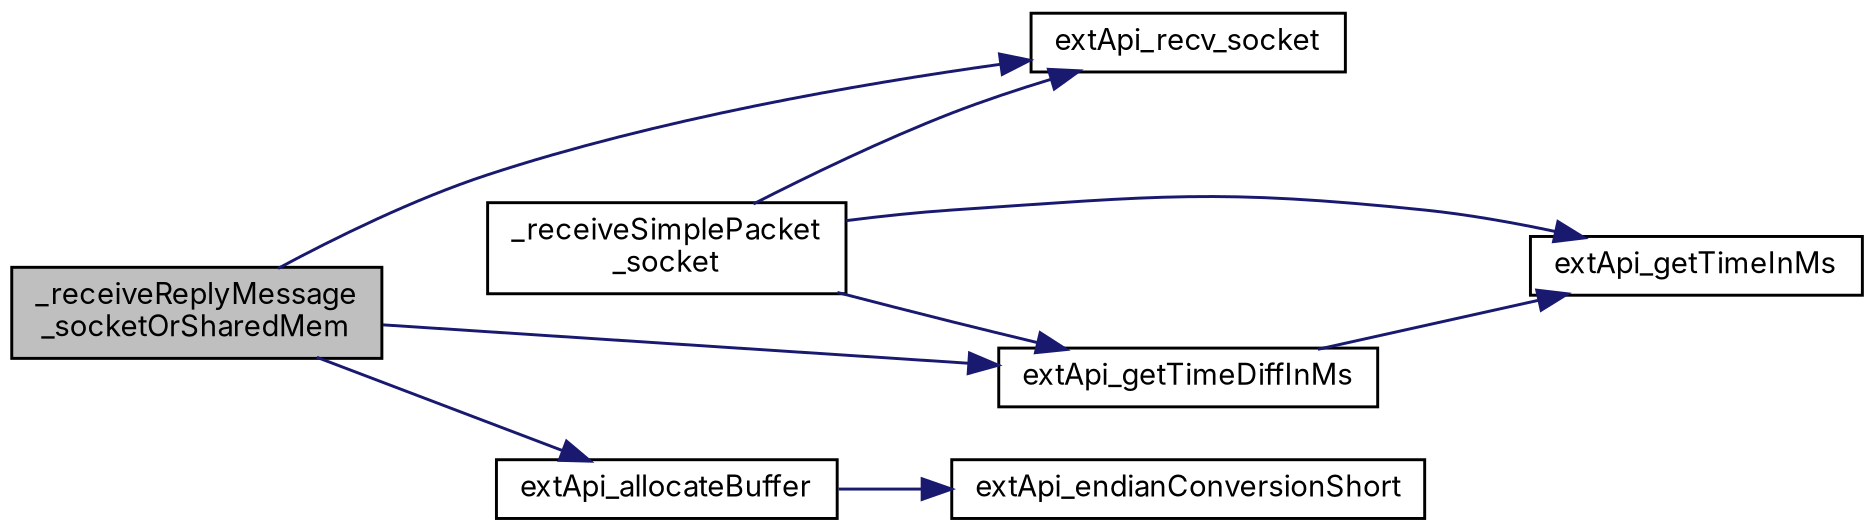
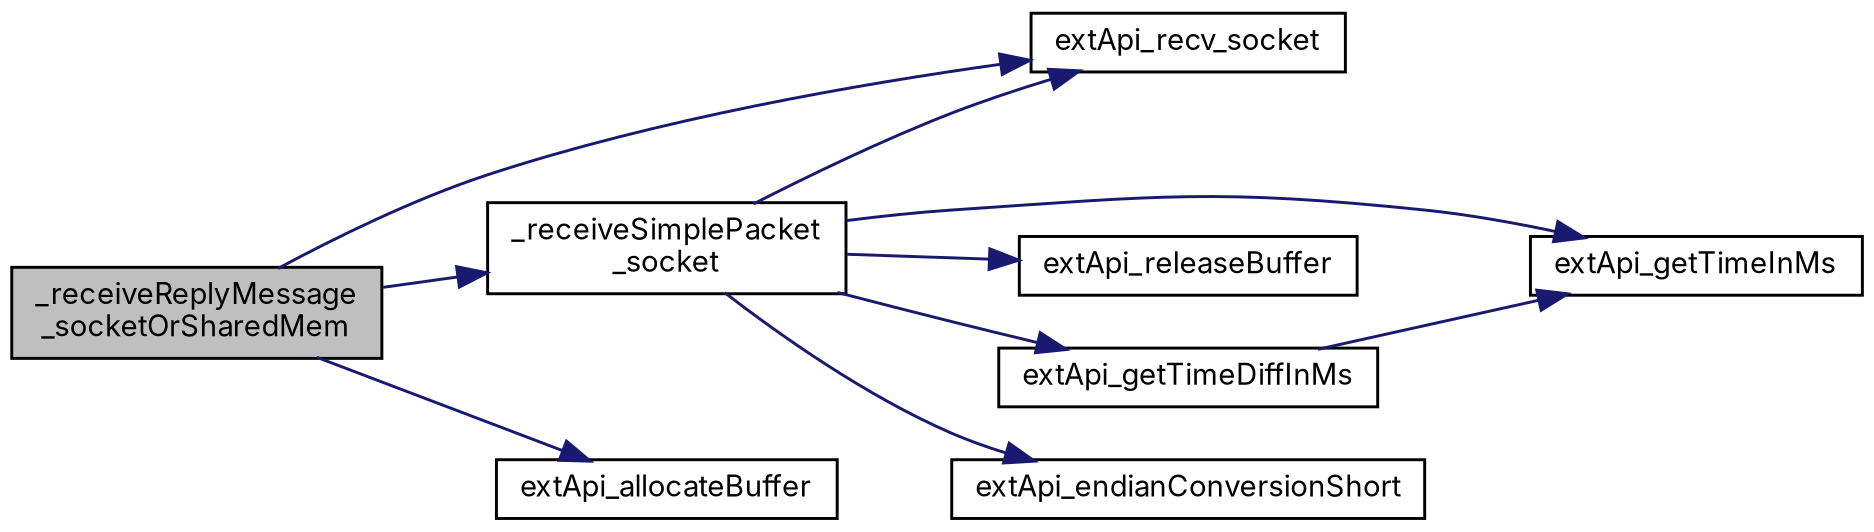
node "extApi_releaseBuffer": added
edge "_receiveReplyMessage _socketOrSharedMem" -> "extApi_getTimeDiffInMs": now "_receiveReplyMessage _socketOrSharedMem" -> "_receiveSimplePacket _socket"
edge "extApi_allocateBuffer" -> "extApi_endianConversionShort": now "_receiveSimplePacket _socket" -> "extApi_endianConversionShort"
